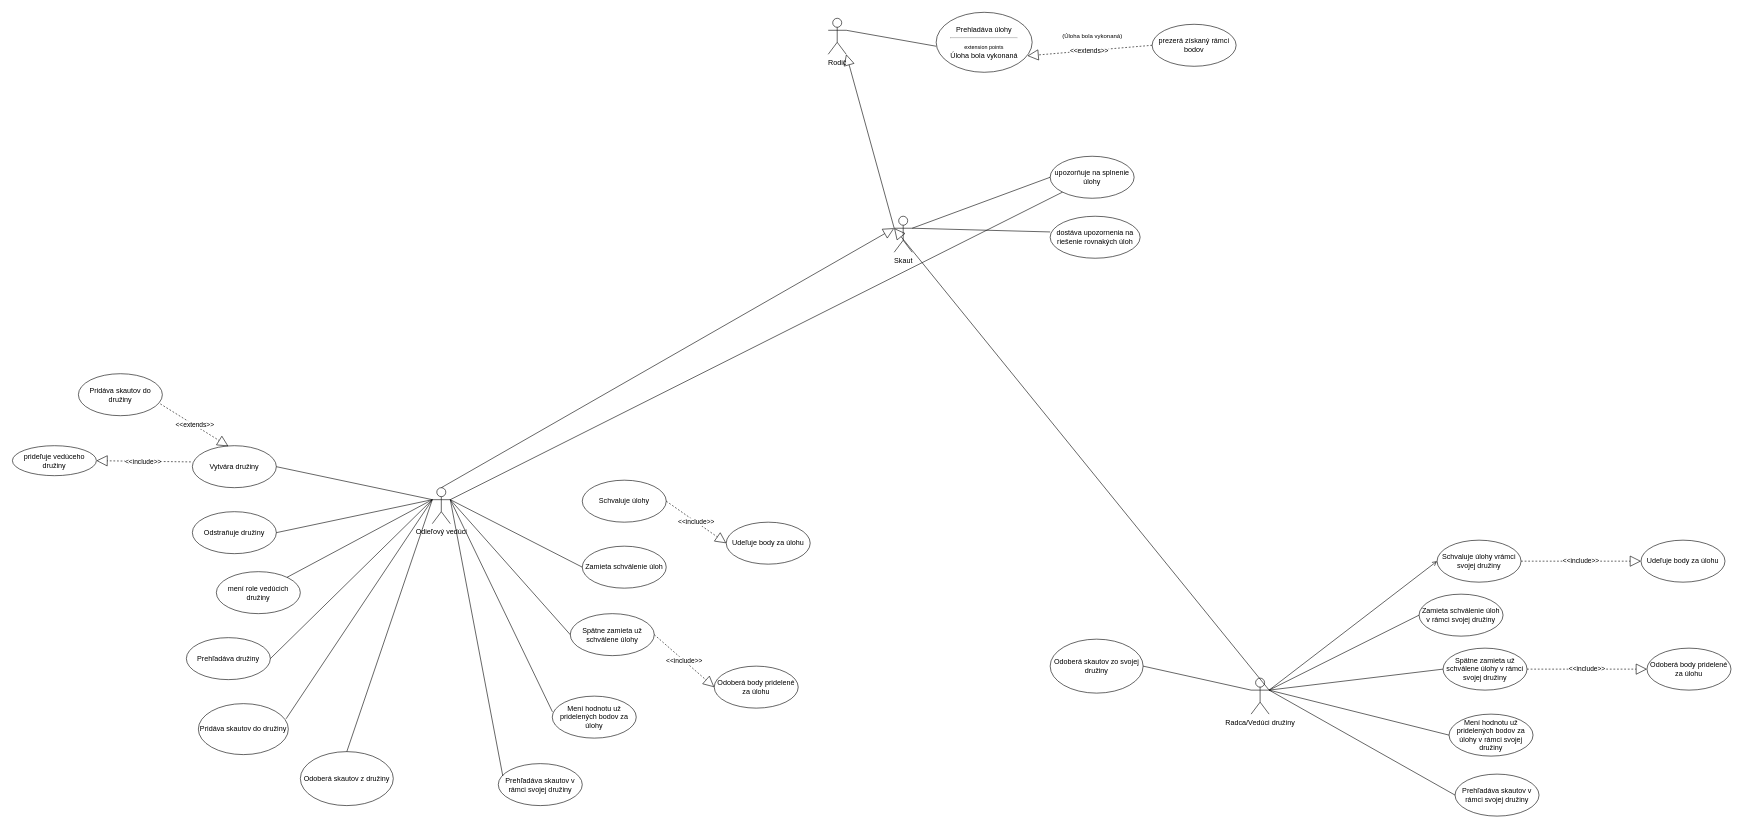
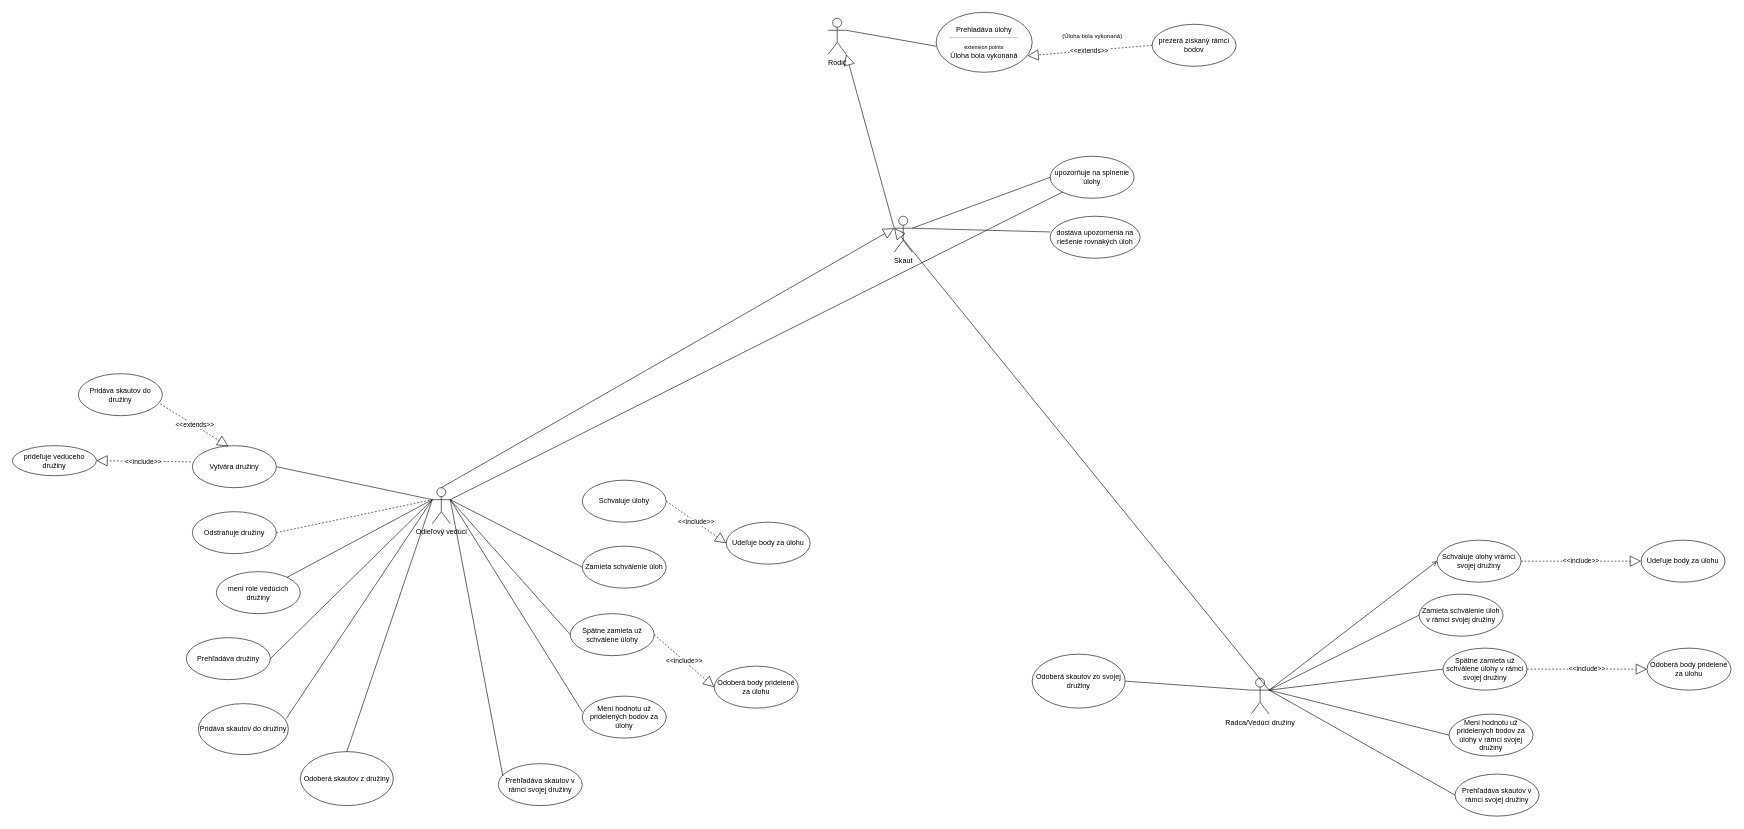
edge "Odieľový vedúci" -- "Odstraňuje družiny": style solid -> dashed
node "Odoberá skautov zo svojej družiny": moved (1097, 666) -> (1079, 681)
node "Mení hodnotu už pridelených bodov za úlohy": moved (594, 717) -> (624, 717)
